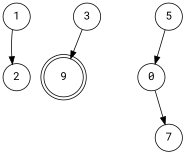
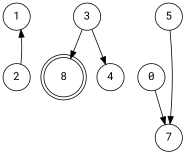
edge "1" -> "2": reversed
edge "5" -> "0": now "5" -> "7"
node "9": label "9" -> "8"
node "4": added
